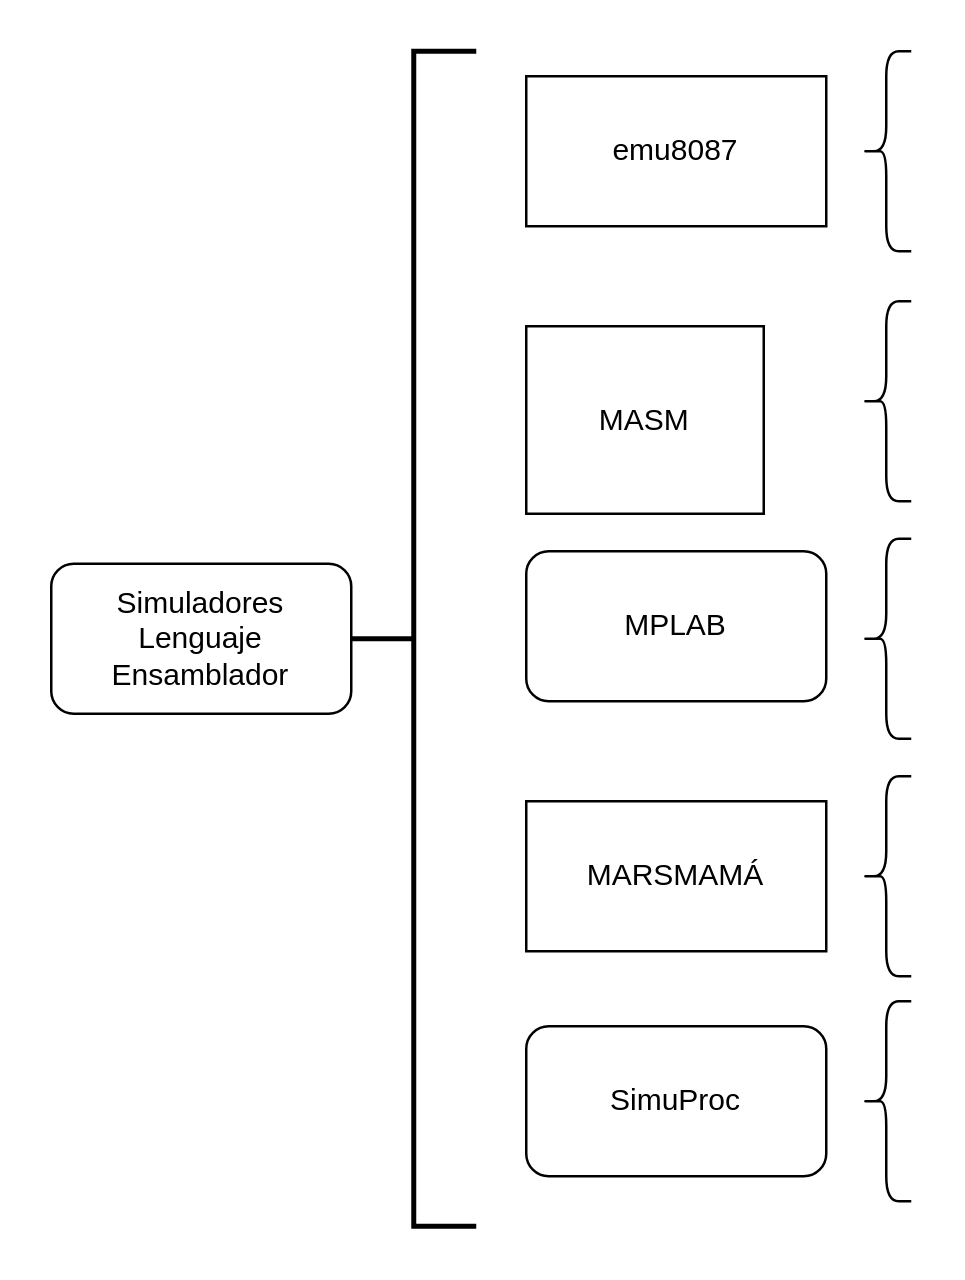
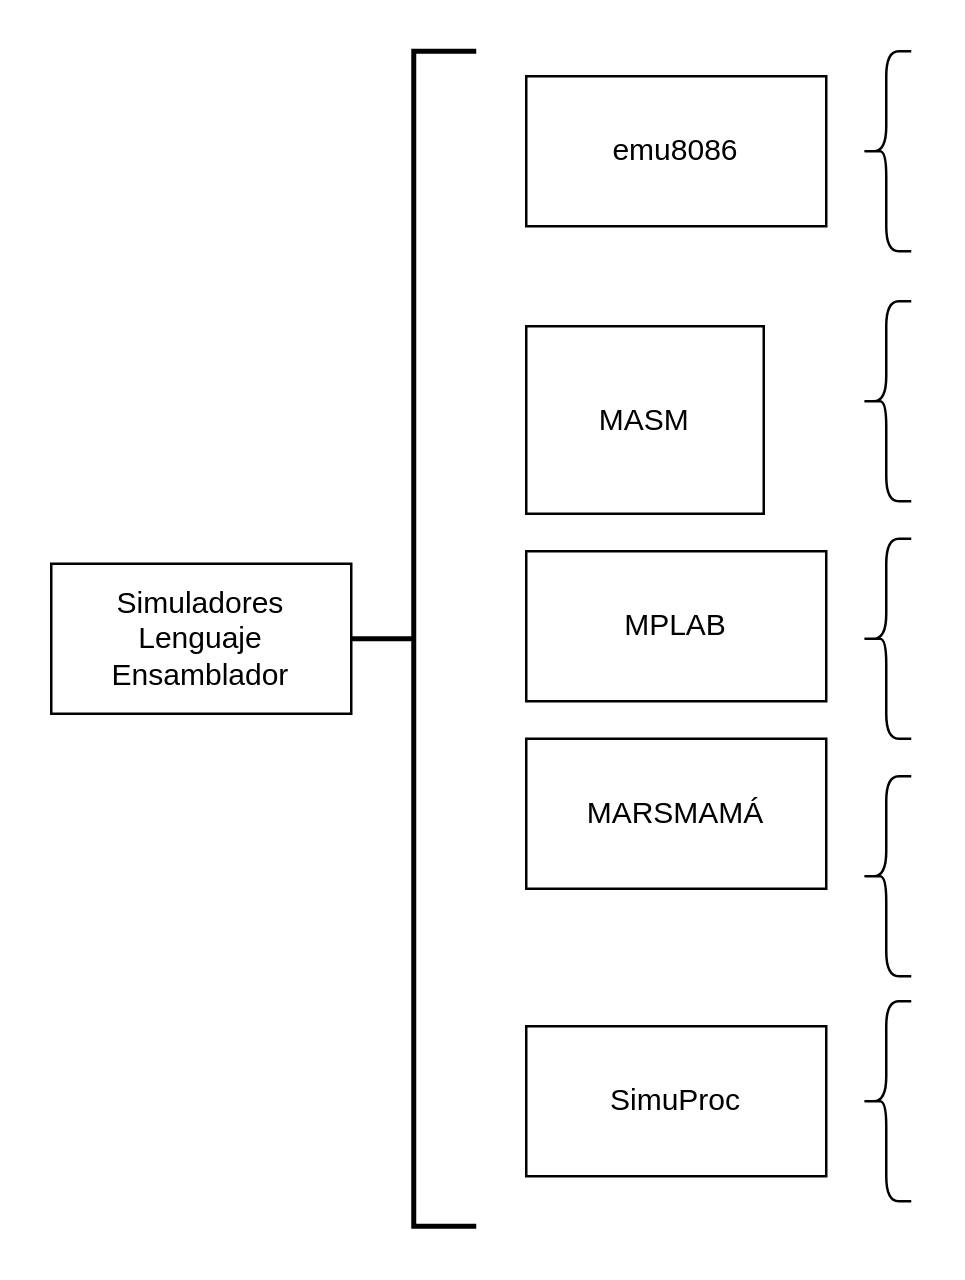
node "emu8087": label "emu8087" -> "emu8086"
node "MPLAB": shape rounded rectangle -> rectangle
node "Simuladores Lenguaje Ensamblador": shape rounded rectangle -> rectangle
node "MARSMAMÁ": moved (676, 876) -> (676, 814)
node "SimuProc": shape rounded rectangle -> rectangle
